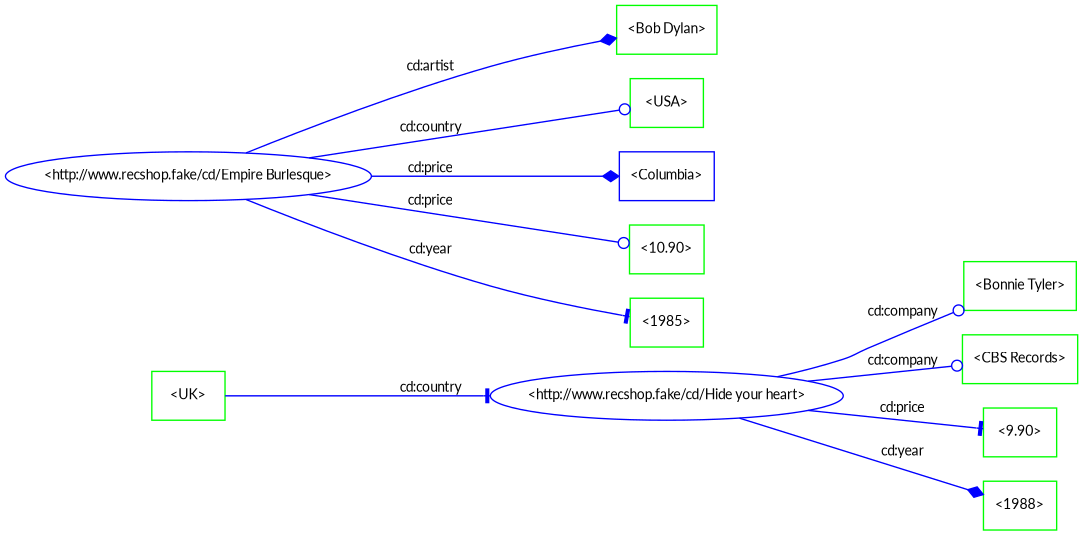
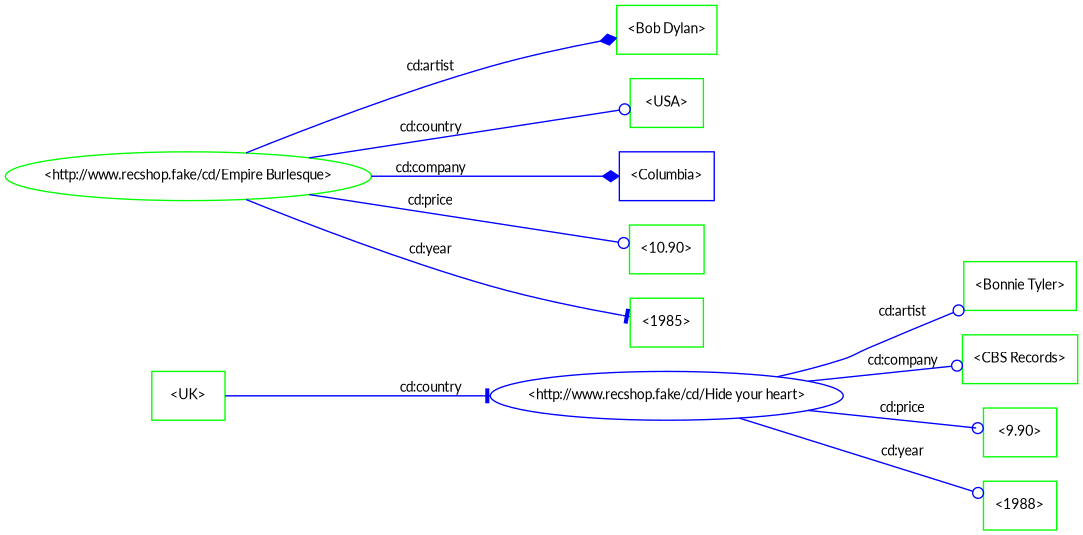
edge "<http://www.recshop.fake/cd/Empire Burlesque>" -> "<Columbia>": label "cd:price" -> "cd:company"
node "<http://www.recshop.fake/cd/Empire Burlesque>": color blue -> green
edge "<http://www.recshop.fake/cd/Hide your heart>" -> "<Bonnie Tyler>": label "cd:company" -> "cd:artist"
edge "<http://www.recshop.fake/cd/Hide your heart>" -> "<9.90>": arrowhead tee -> odot
edge "<http://www.recshop.fake/cd/Hide your heart>" -> "<1988>": arrowhead diamond -> odot
